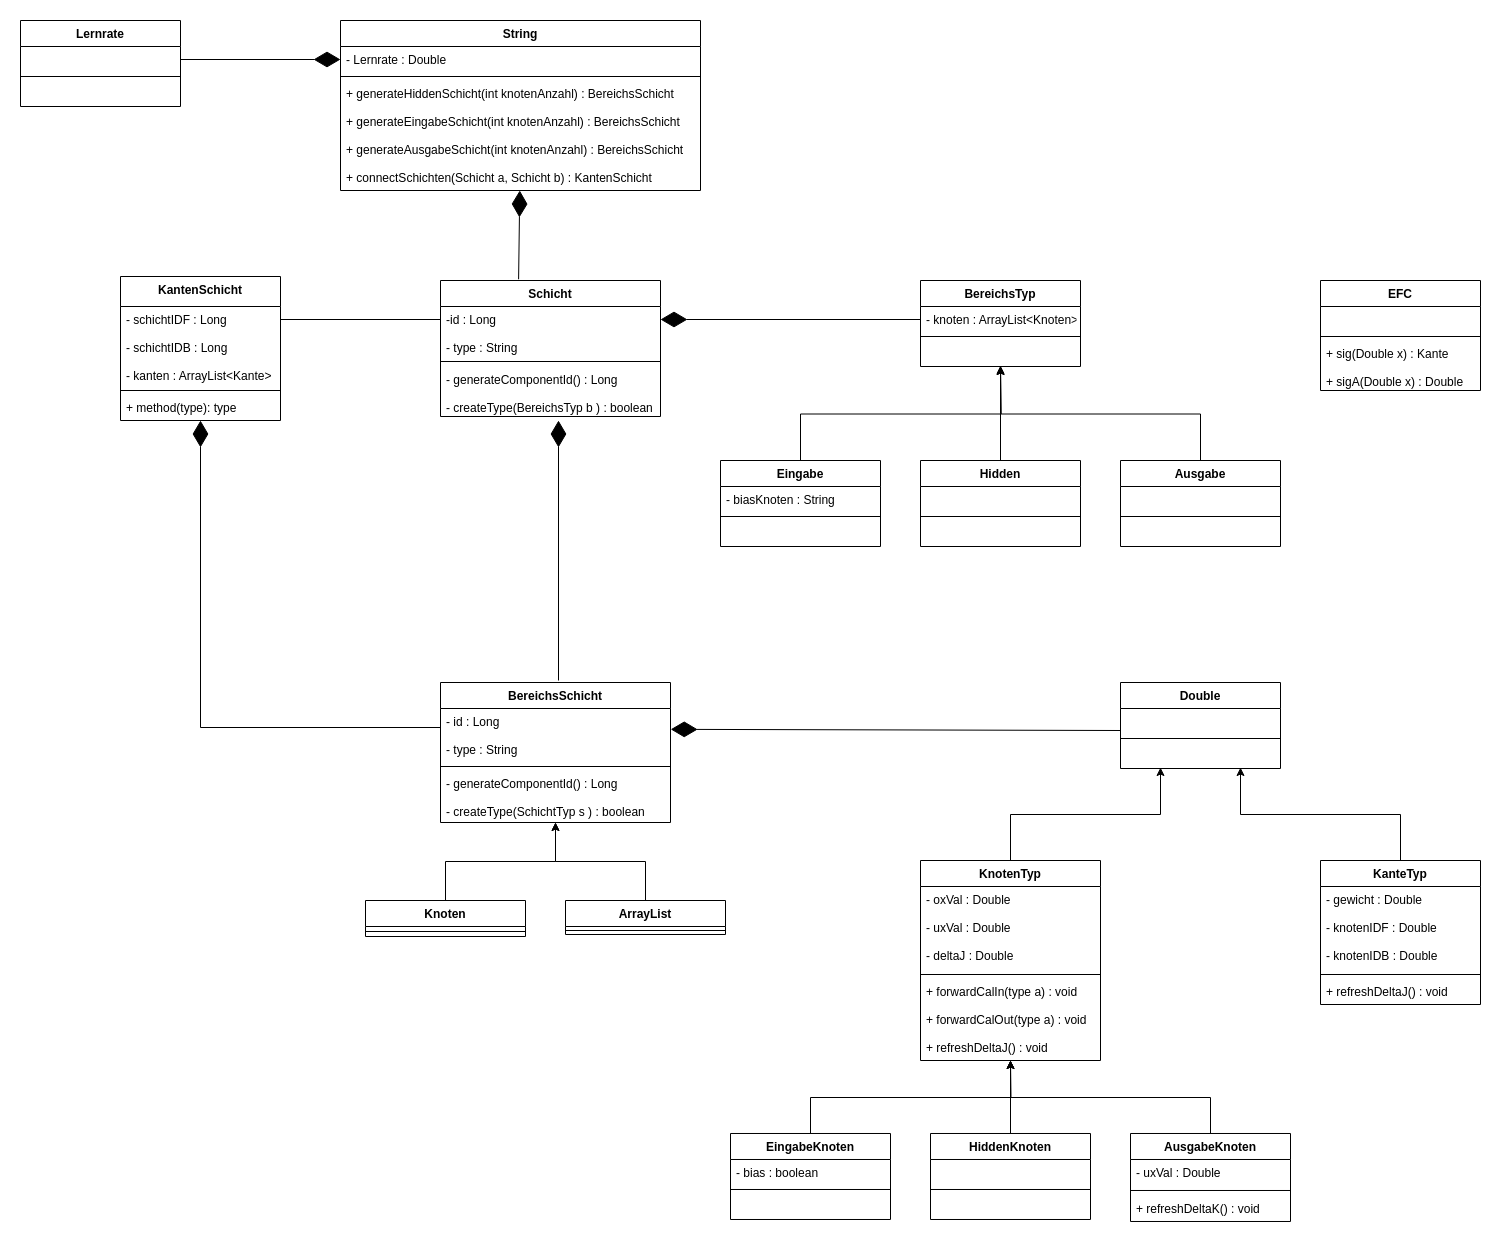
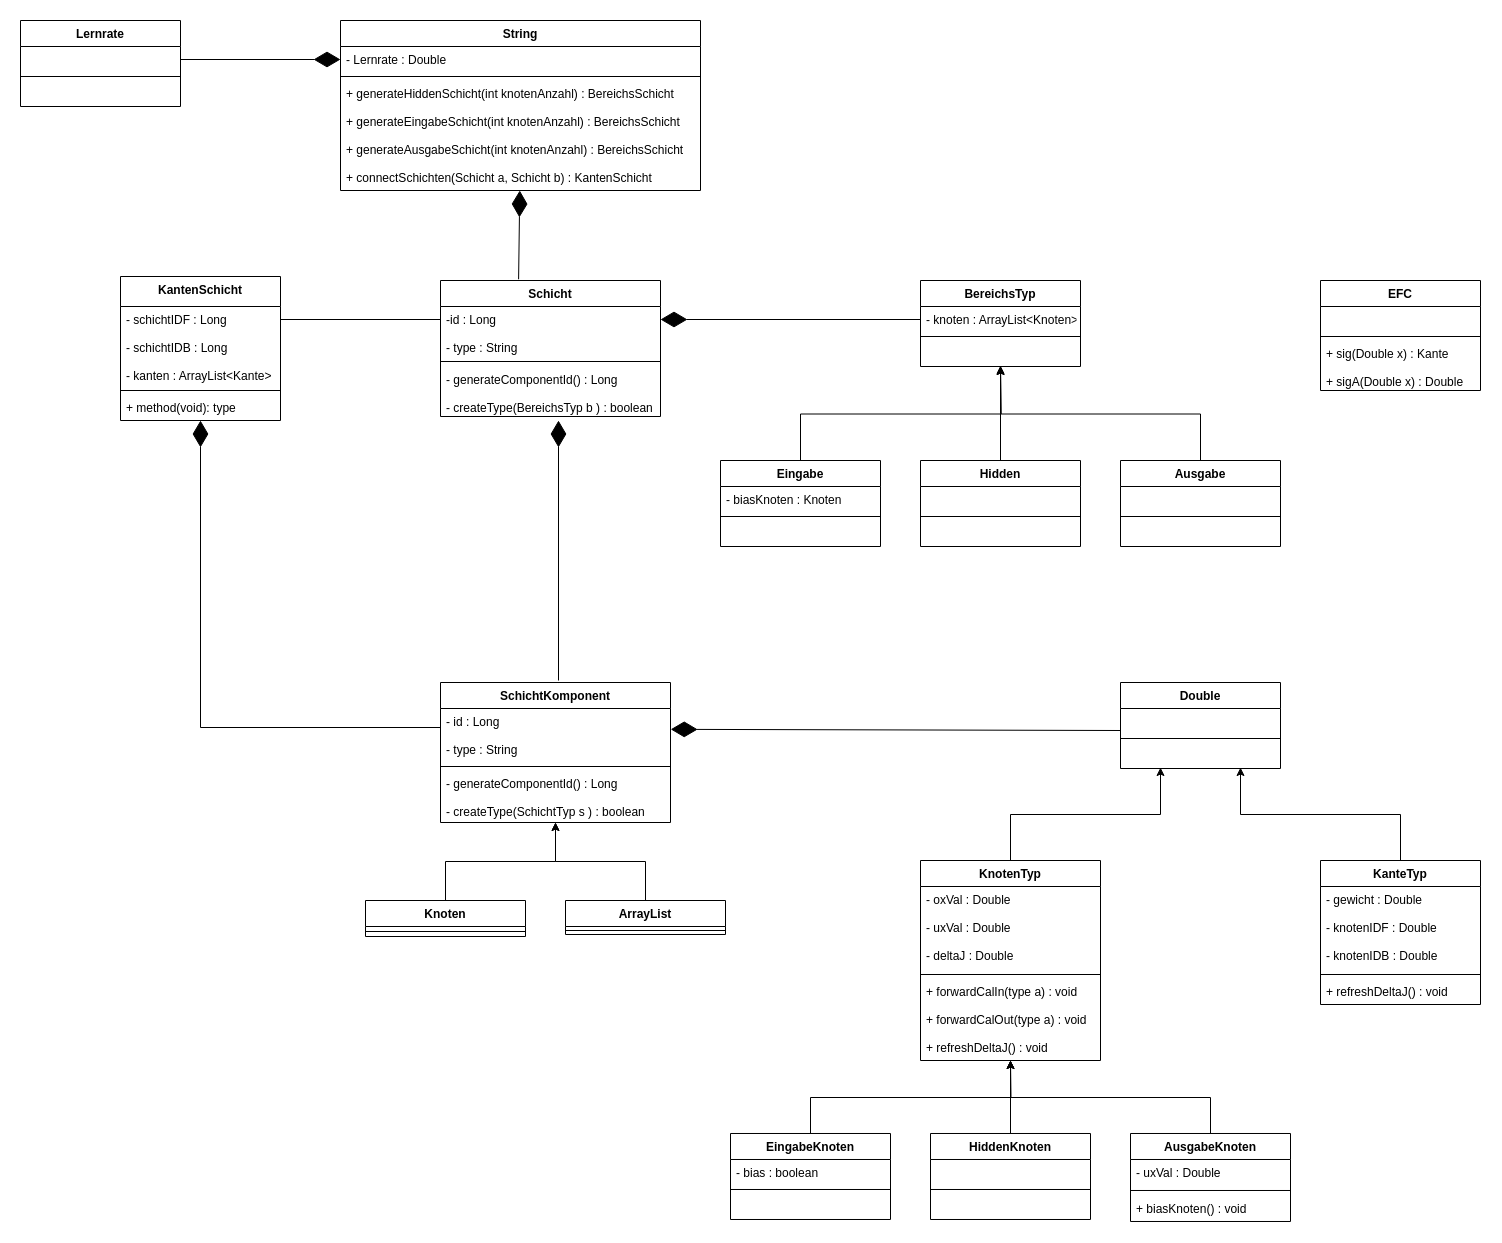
node "+ method(type): type": label "+ method(type): type" -> "+ method(void): type"
node "- biasKnoten : String": label "- biasKnoten : String" -> "- biasKnoten : Knoten"
node "BereichsSchicht": label "BereichsSchicht" -> "SchichtKomponent"
node "+ refreshDeltaK() : void": label "+ refreshDeltaK() : void" -> "+ biasKnoten() : void"
